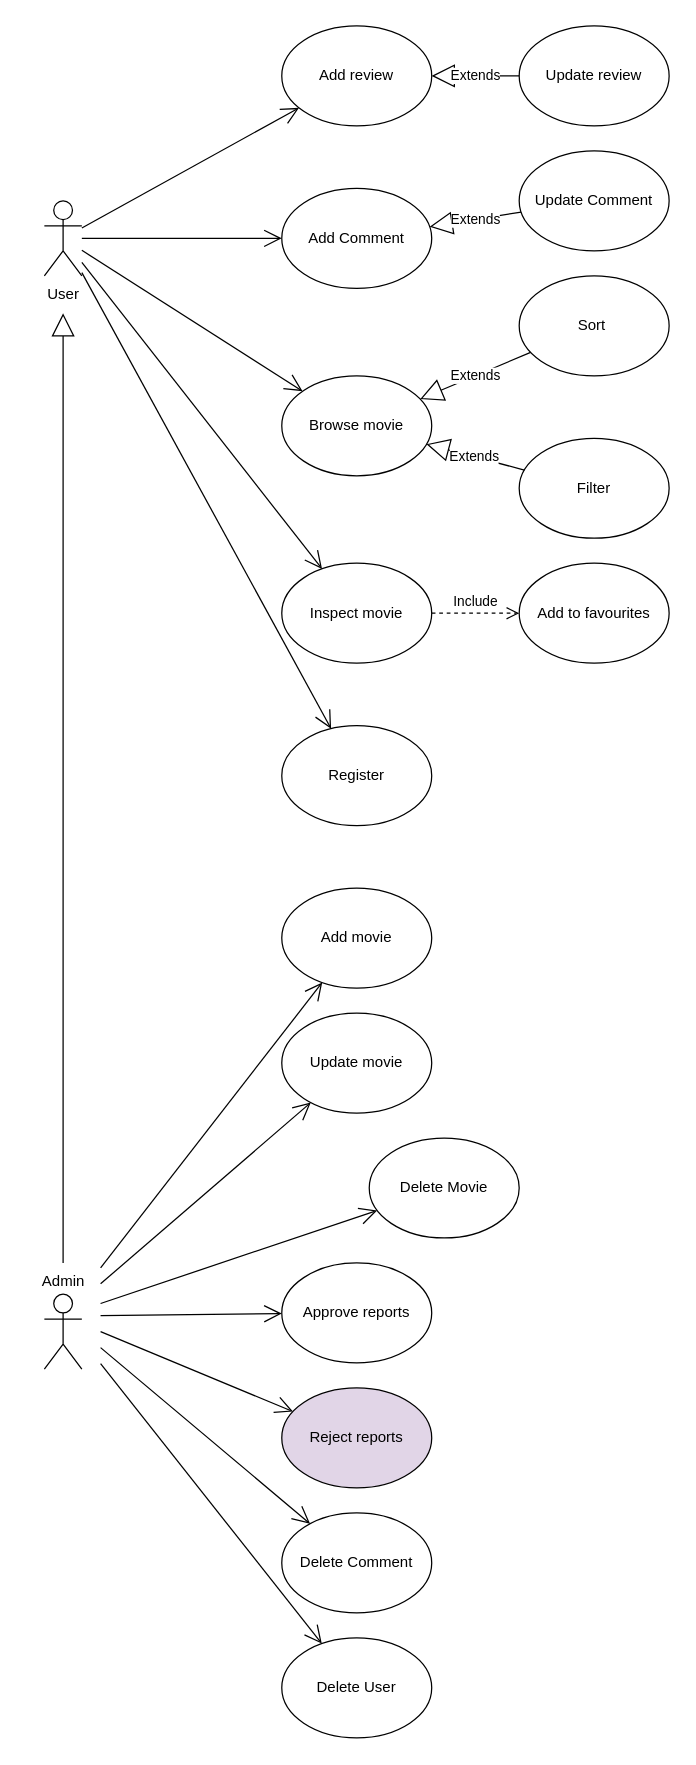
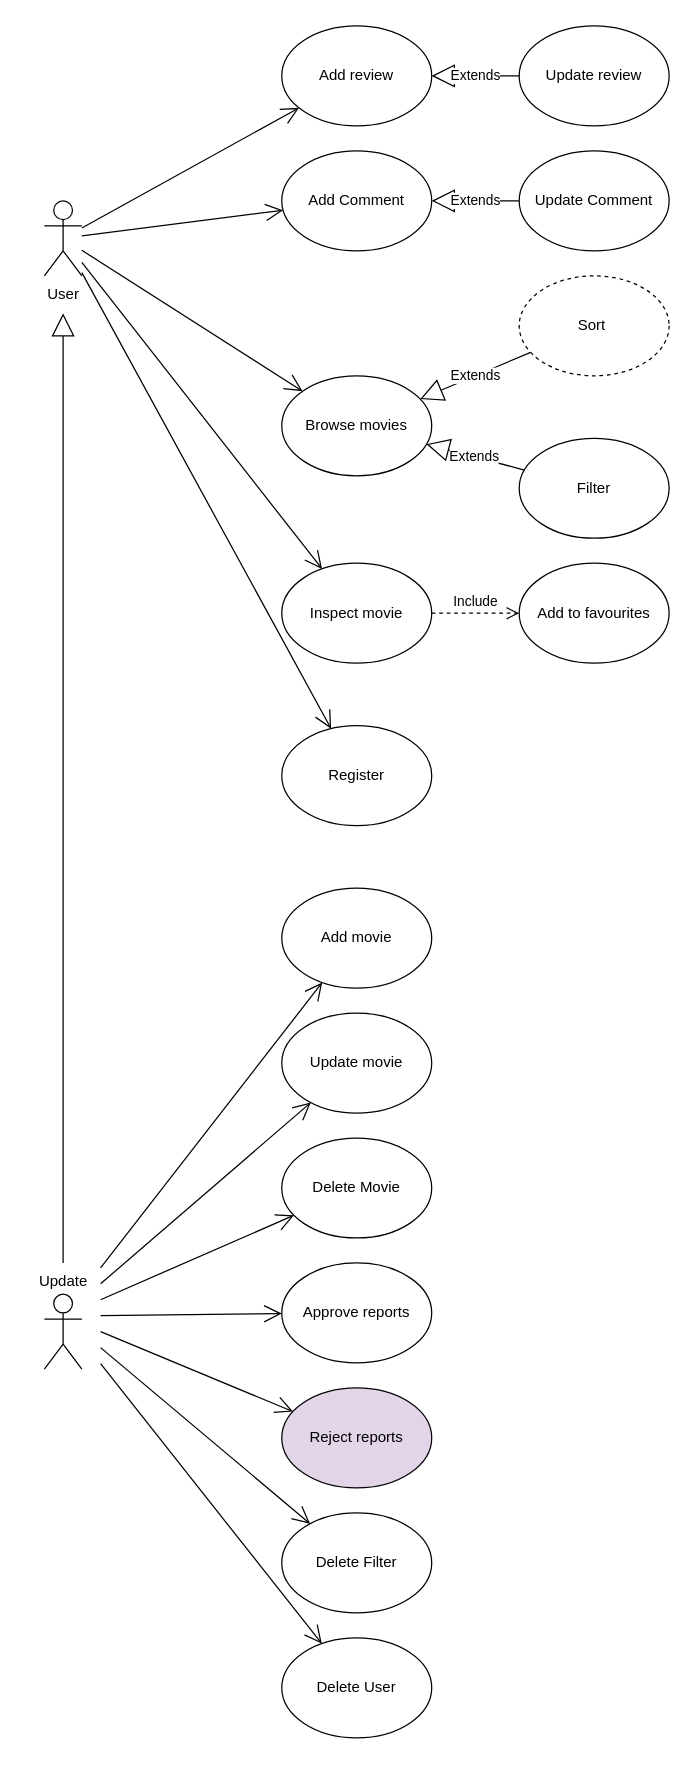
node "Add Comment": moved (357, 238) -> (357, 201)
node "Sort": style solid -> dashed
node "Browse movie": label "Browse movie" -> "Browse movies"
node "Delete Movie": moved (444, 1188) -> (357, 1188)
node "Admin": label "Admin" -> "Update"
node "Delete Comment": label "Delete Comment" -> "Delete Filter"
